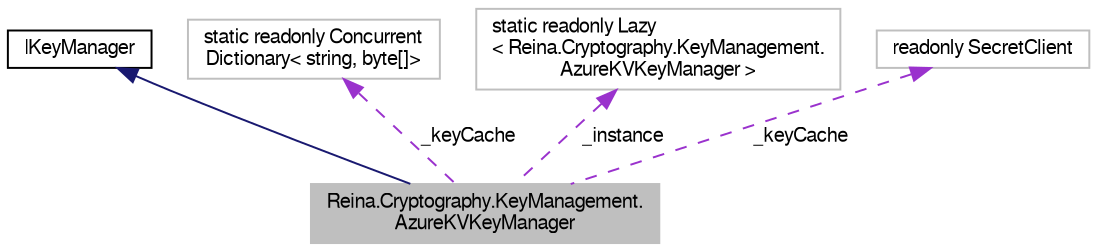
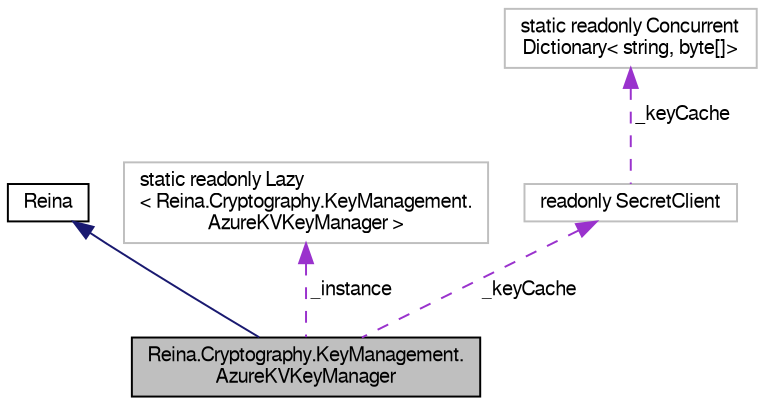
node "IKeyManager": label "IKeyManager" -> "Reina"
edge "Reina.Cryptography.KeyManagement. AzureKVKeyManager" -> "static readonly Concurrent Dictionary< string, byte[]>": now "readonly SecretClient" -> "static readonly Concurrent Dictionary< string, byte[]>"
node "Reina.Cryptography.KeyManagement. AzureKVKeyManager": color grey75 -> black
